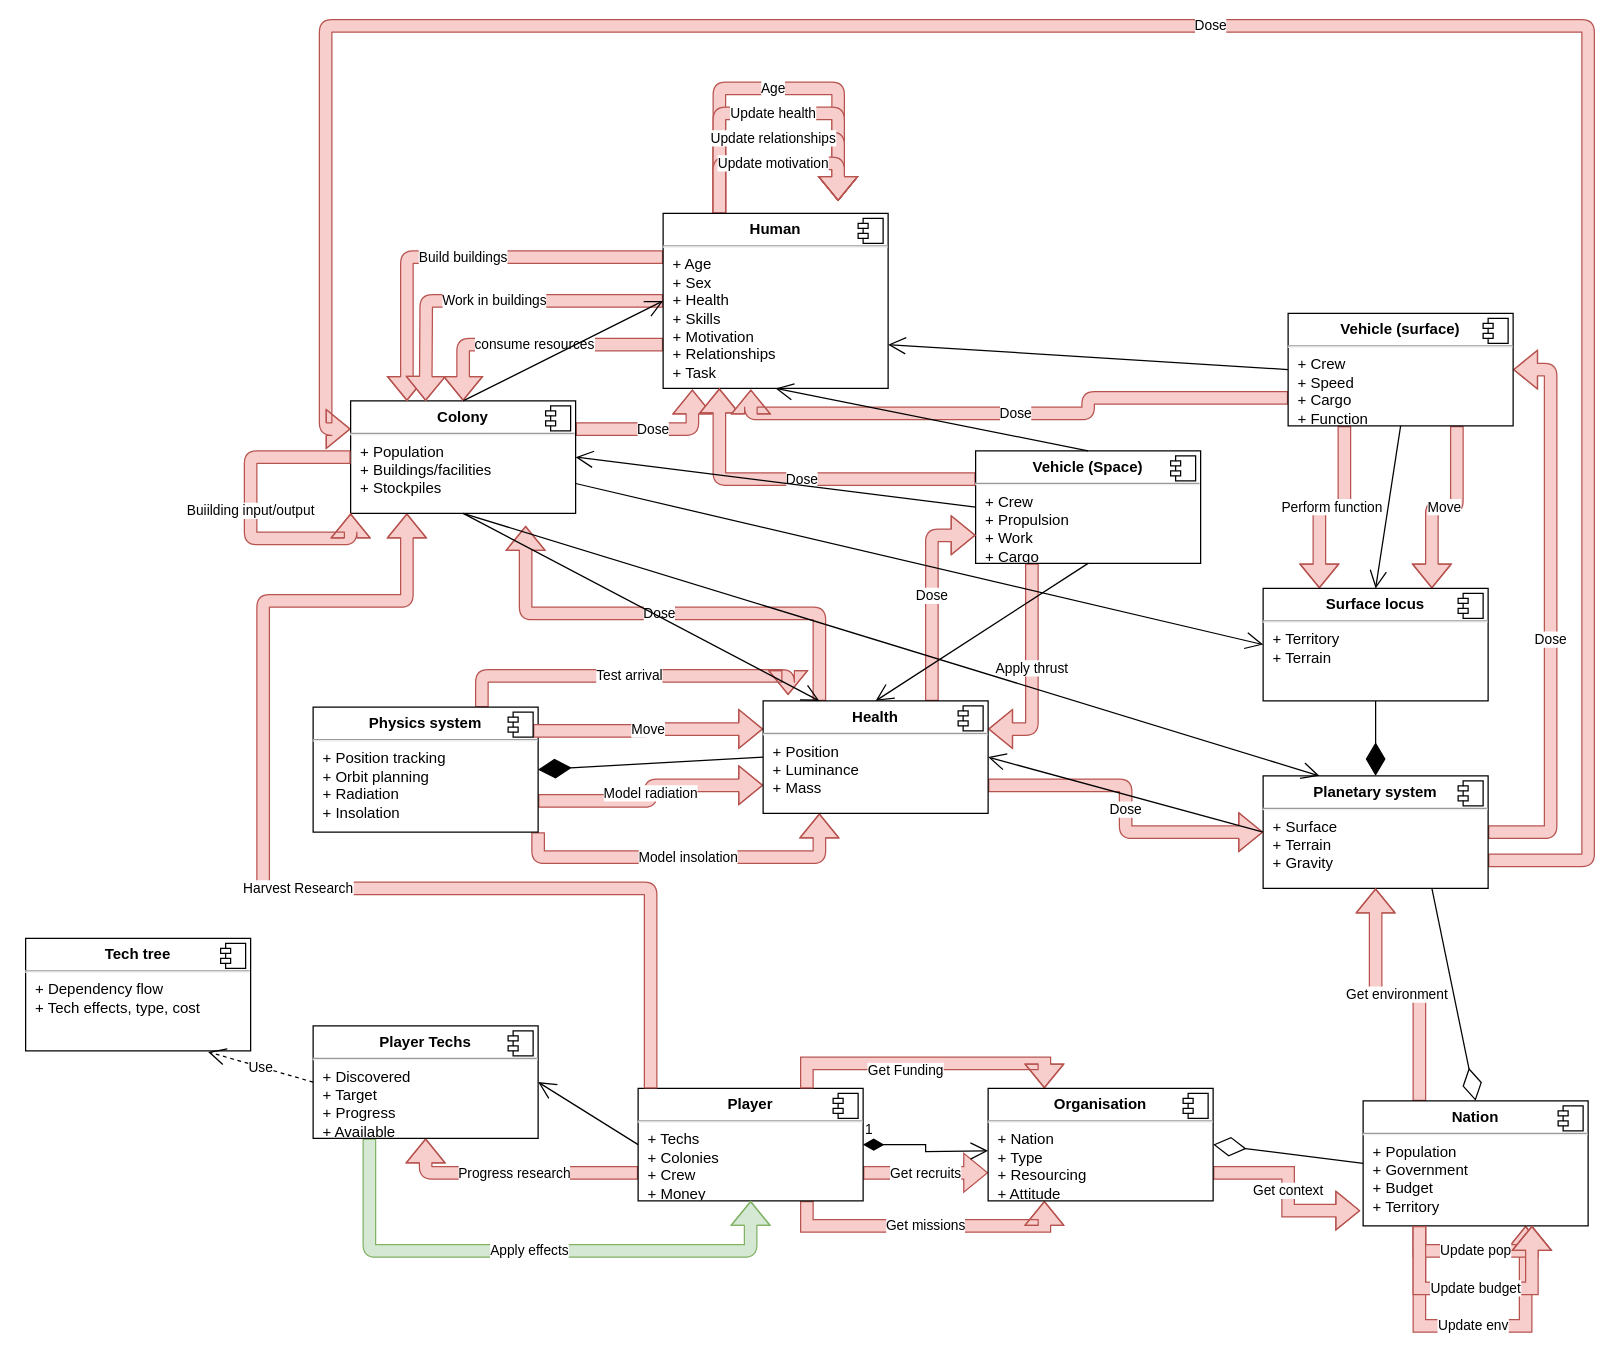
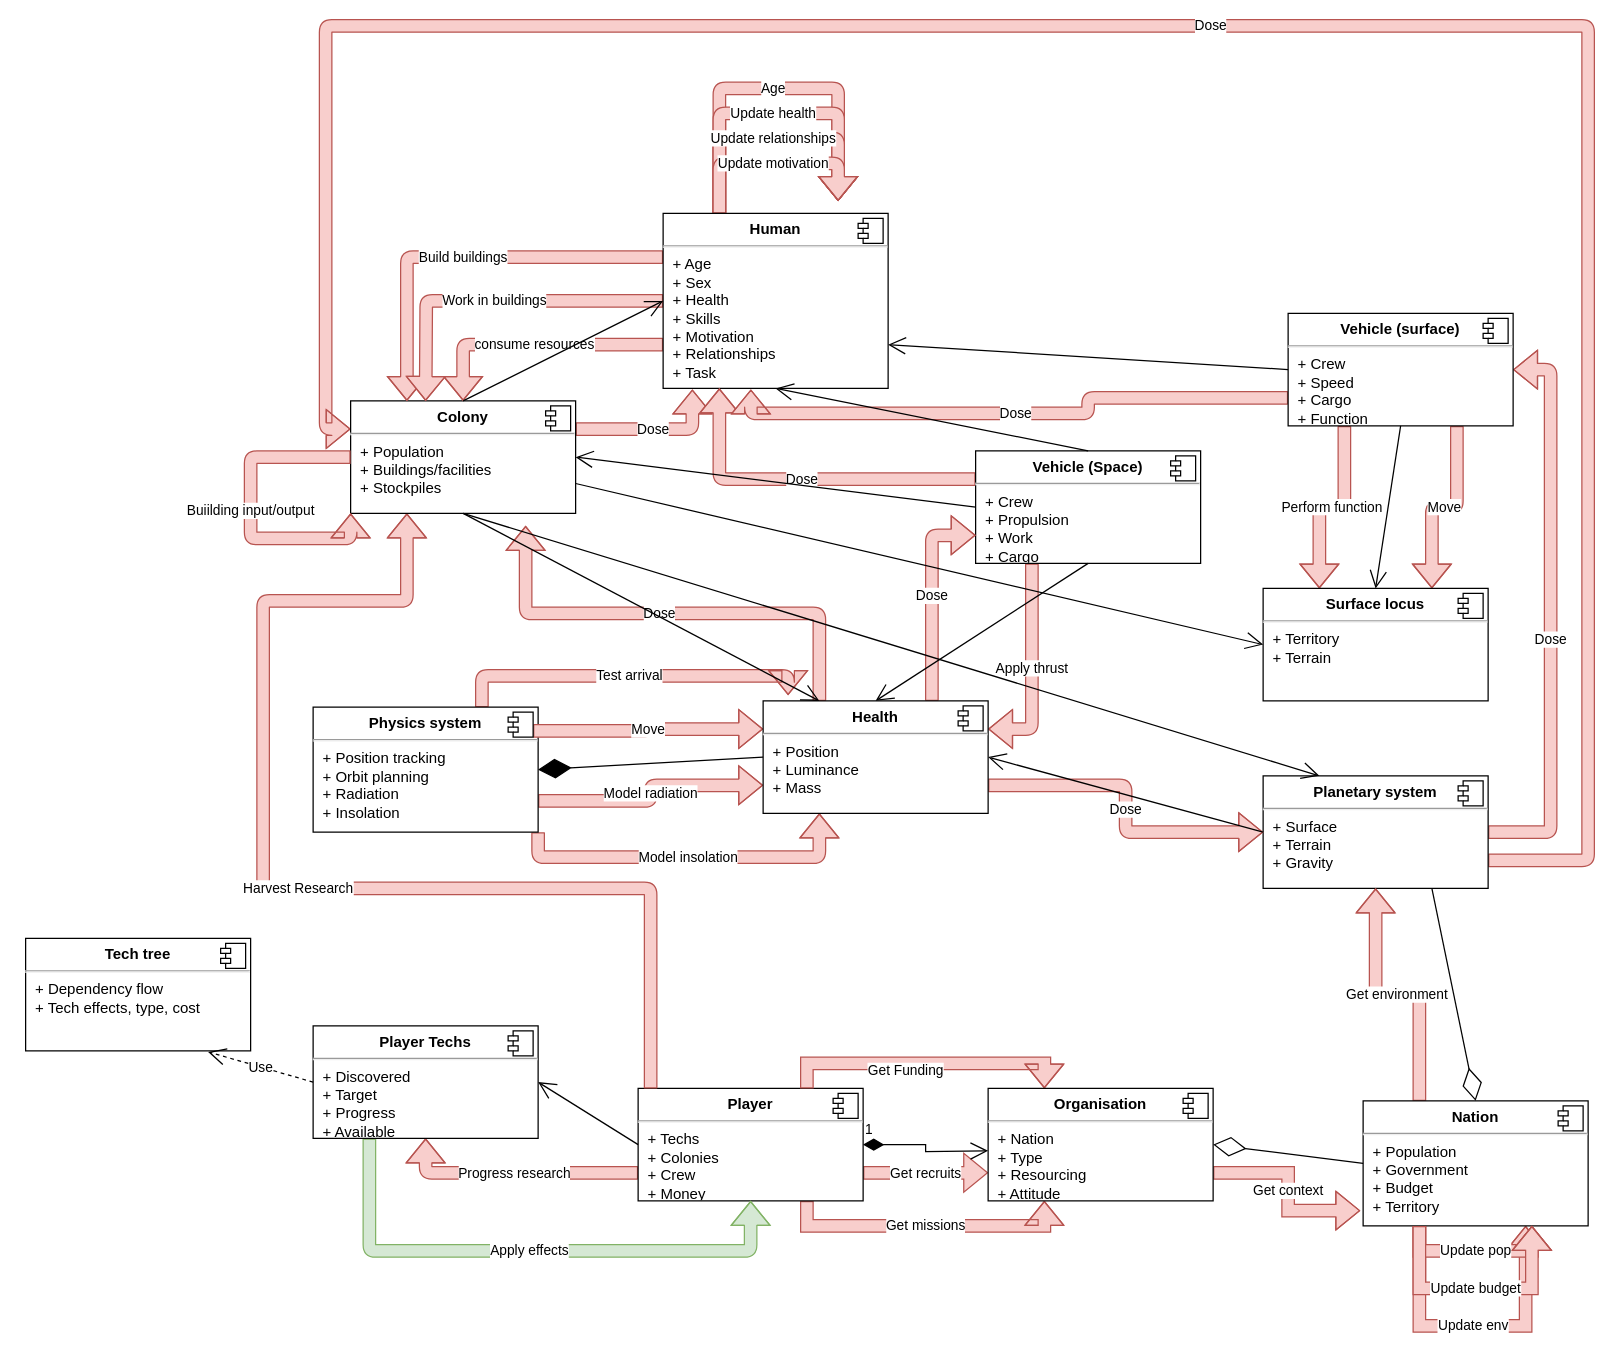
edge "Surface locus + Territory + Terrain" -> "Planetary system + Surface + Terrain + Gravity": removed
